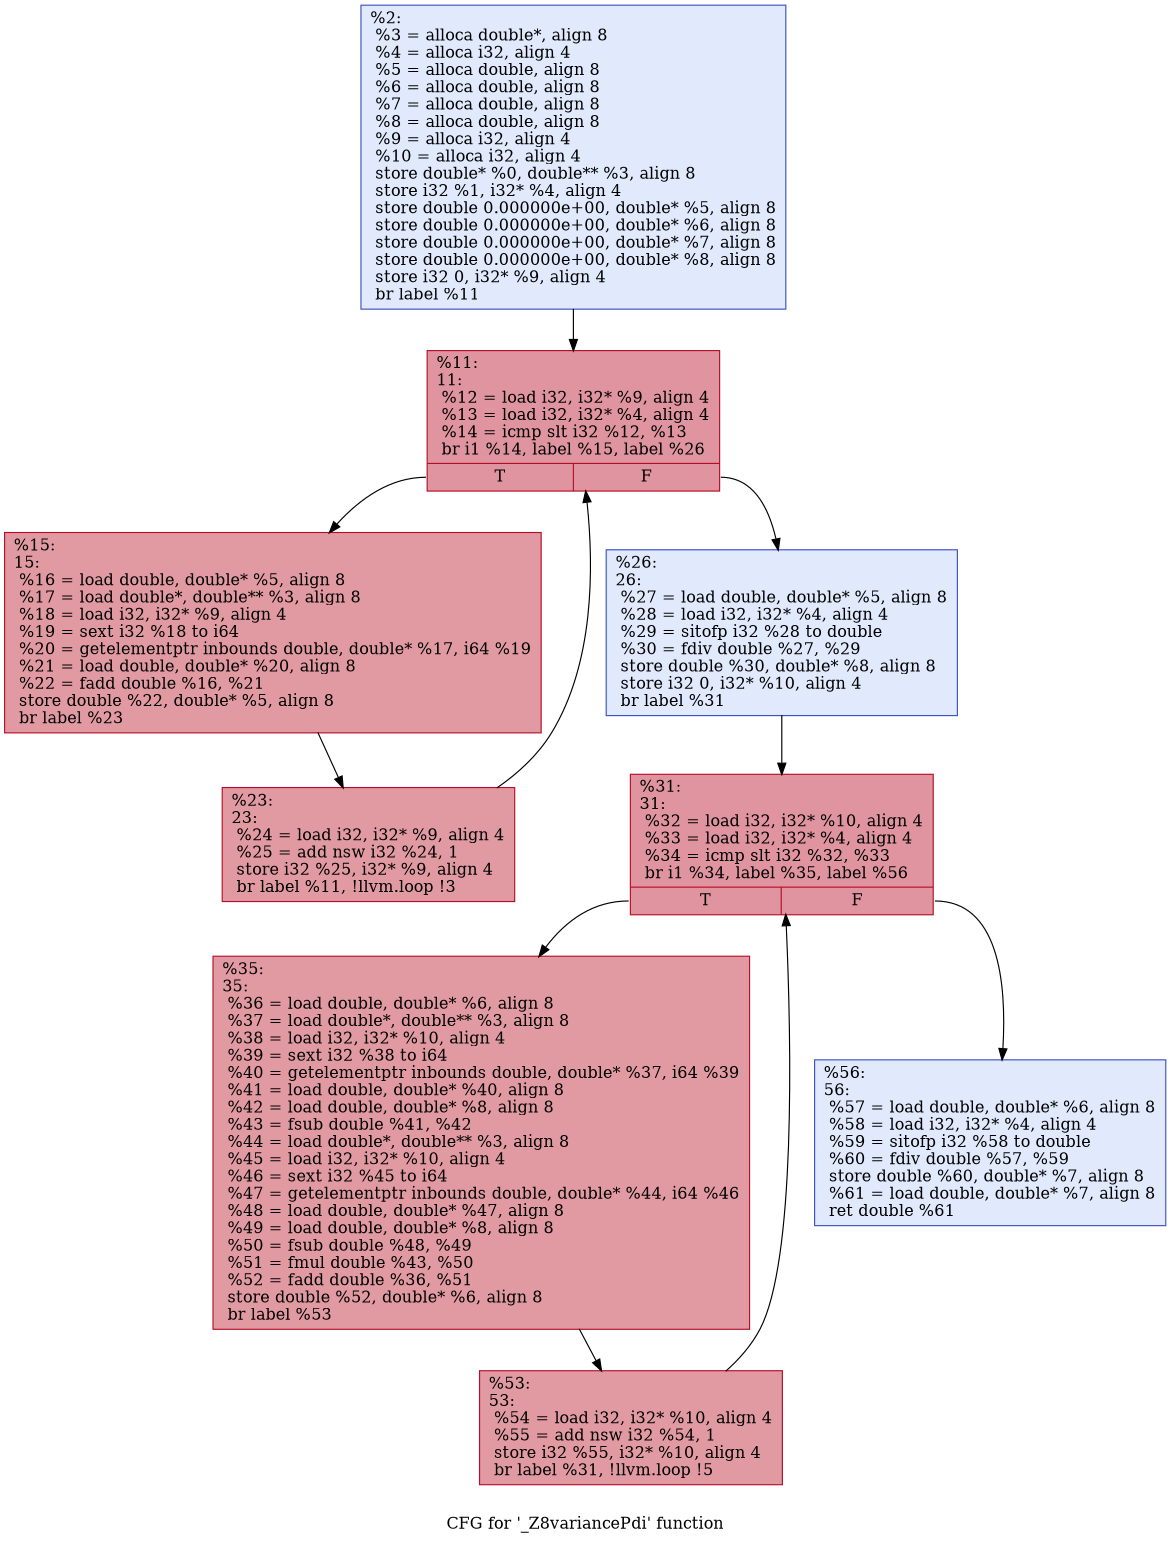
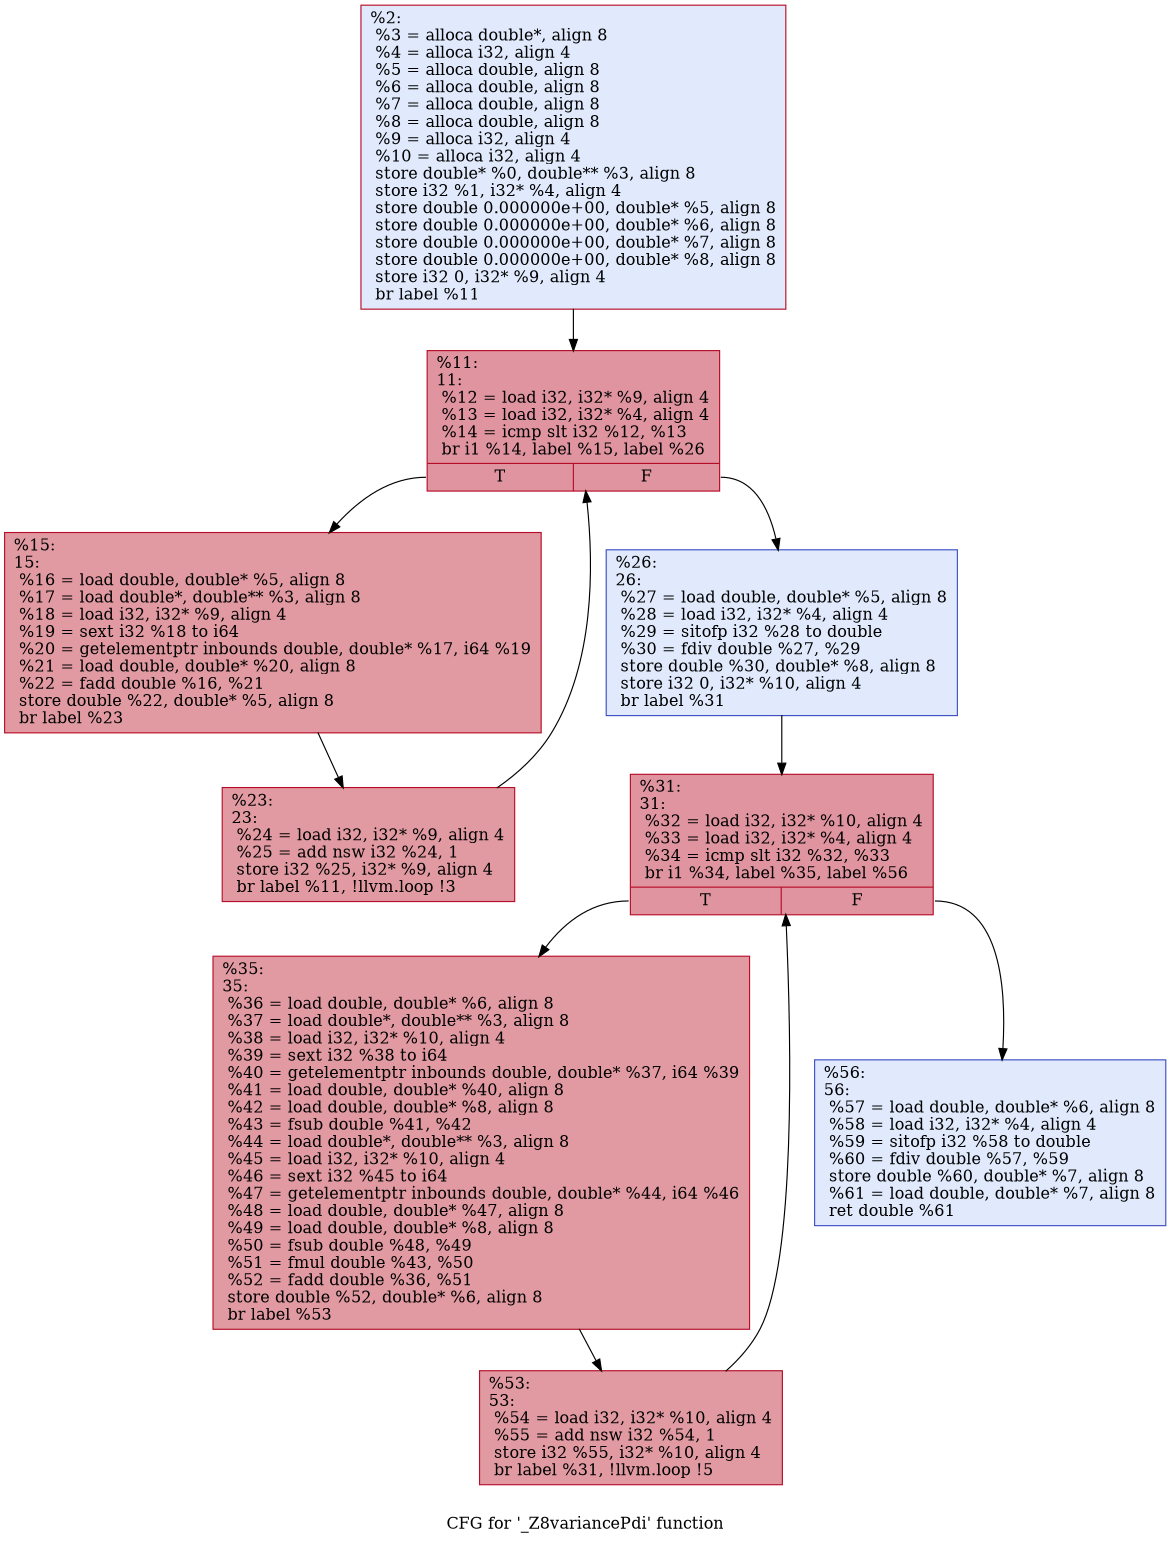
node "%2:": color #3d50c3ff -> #b70d28ff
